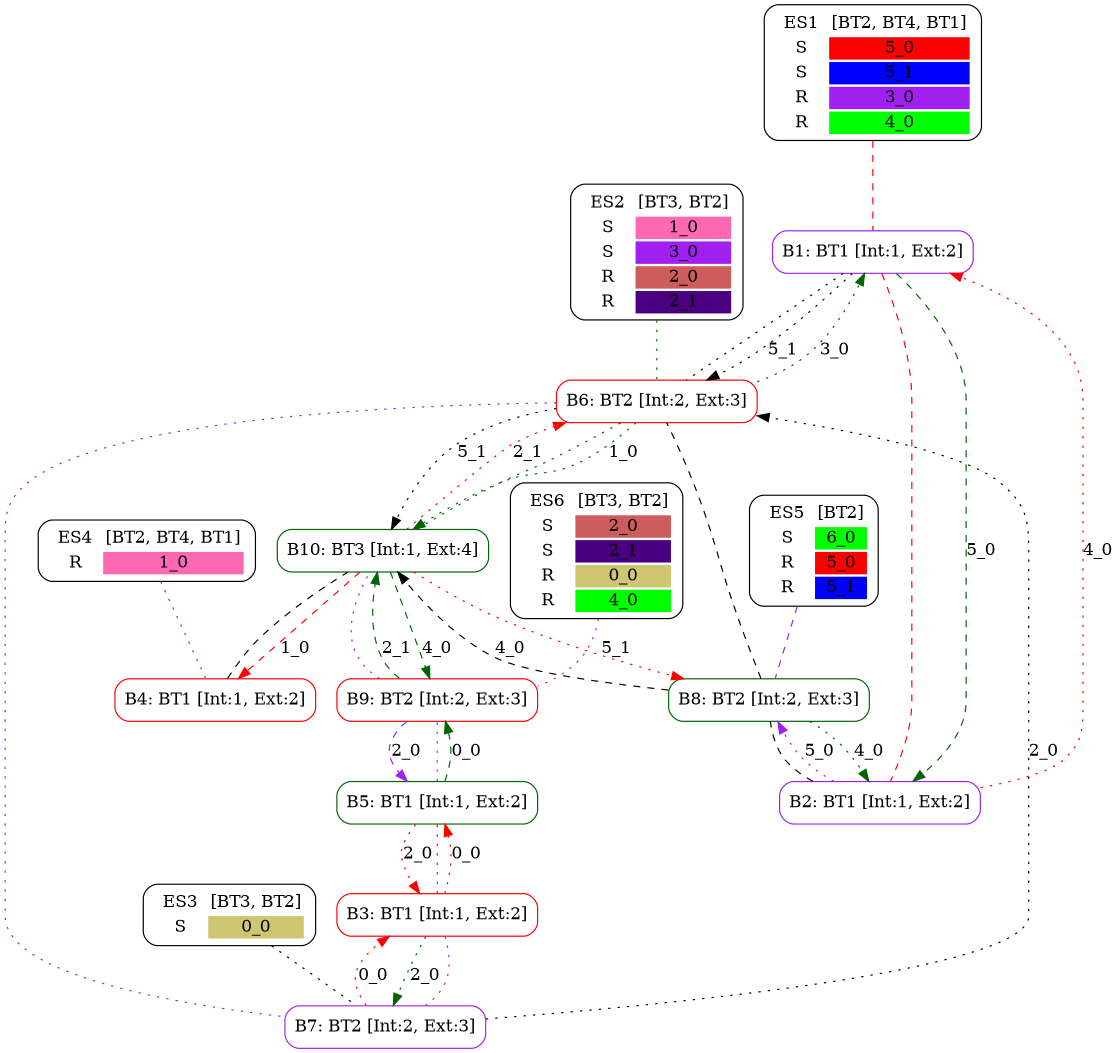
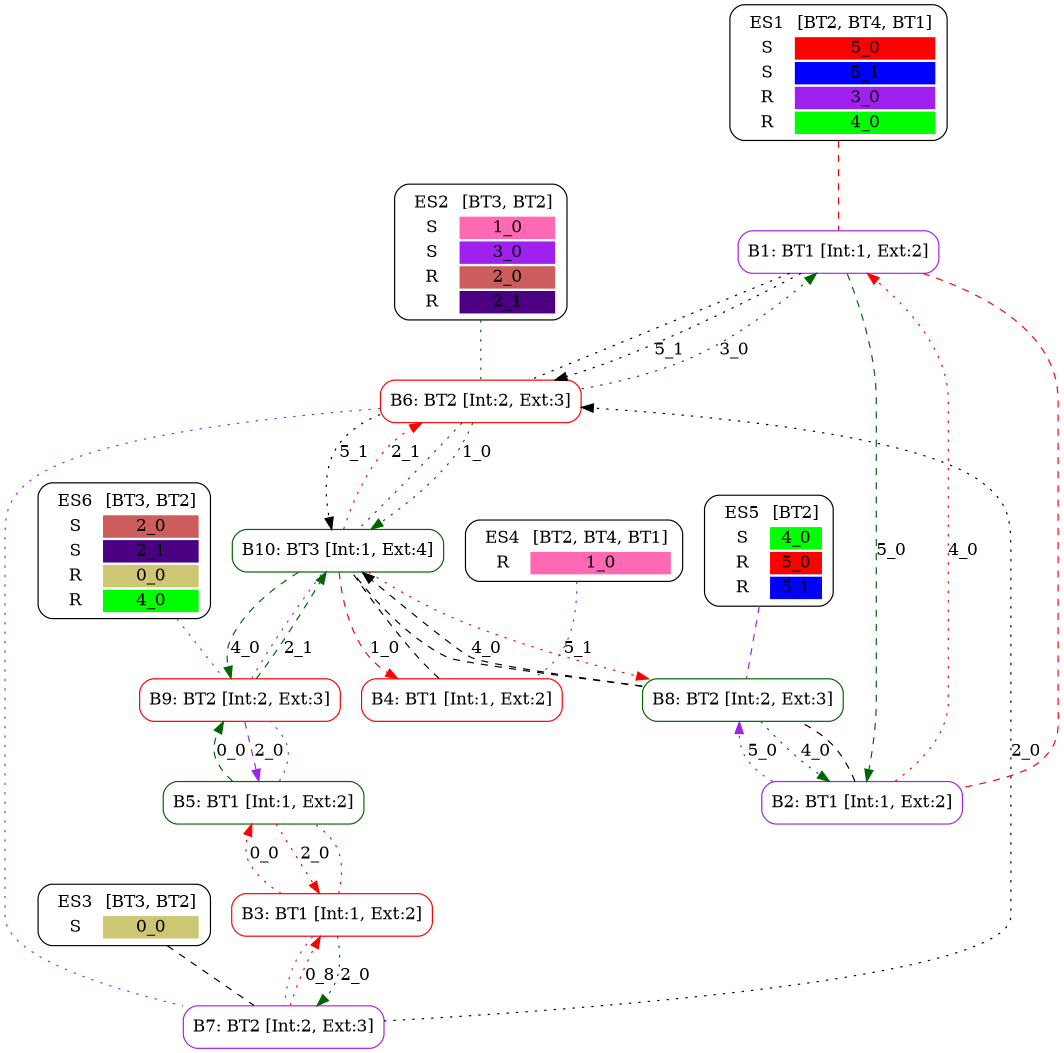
node "ES5": text "6_0" -> "4_0"
edge "B6: BT2 [Int:2, Ext:3]" -- "B8: BT2 [Int:2, Ext:3]": now "B10: BT3 [Int:1, Ext:4]" -- "B8: BT2 [Int:2, Ext:3]"
edge "ES3" -- "B7: BT2 [Int:2, Ext:3]": style dotted -> dashed
edge "B7: BT2 [Int:2, Ext:3]" -> "B3: BT1 [Int:1, Ext:2]": label "0_0" -> "0_8"
